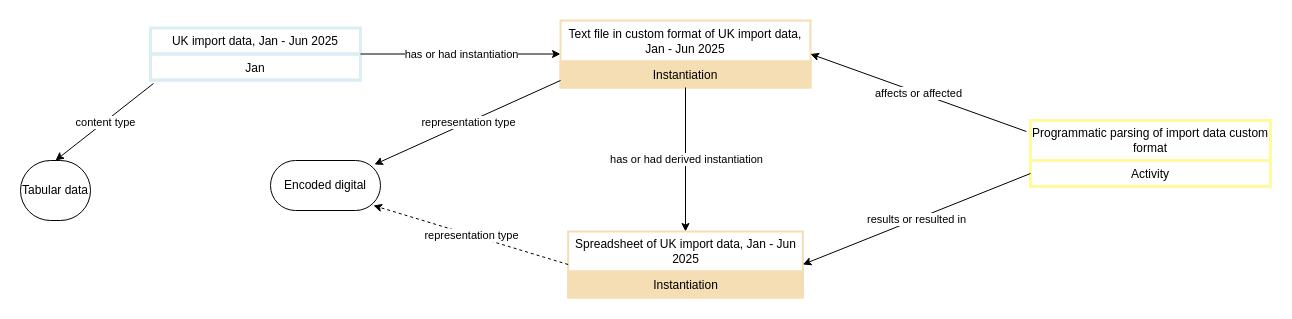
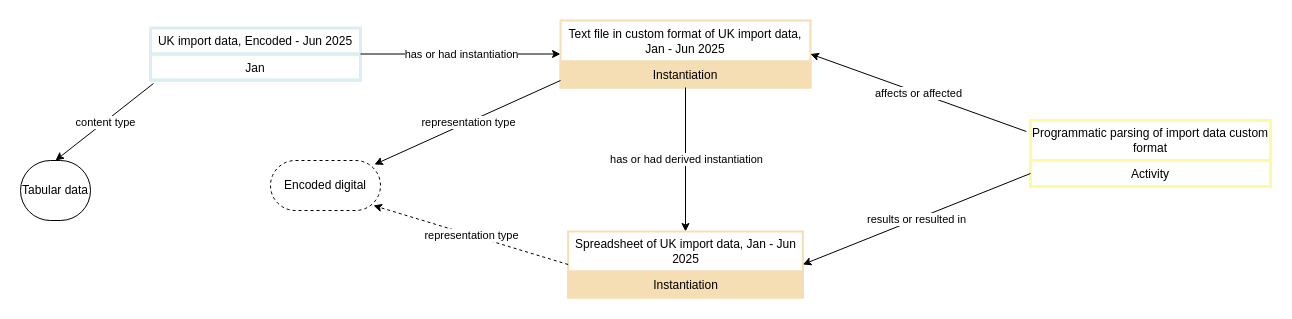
node "UK import data, Jan - Jun 2025": label "UK import data, Jan - Jun 2025" -> "UK import data, Encoded - Jun 2025"
node "Encoded digital": style solid -> dashed
